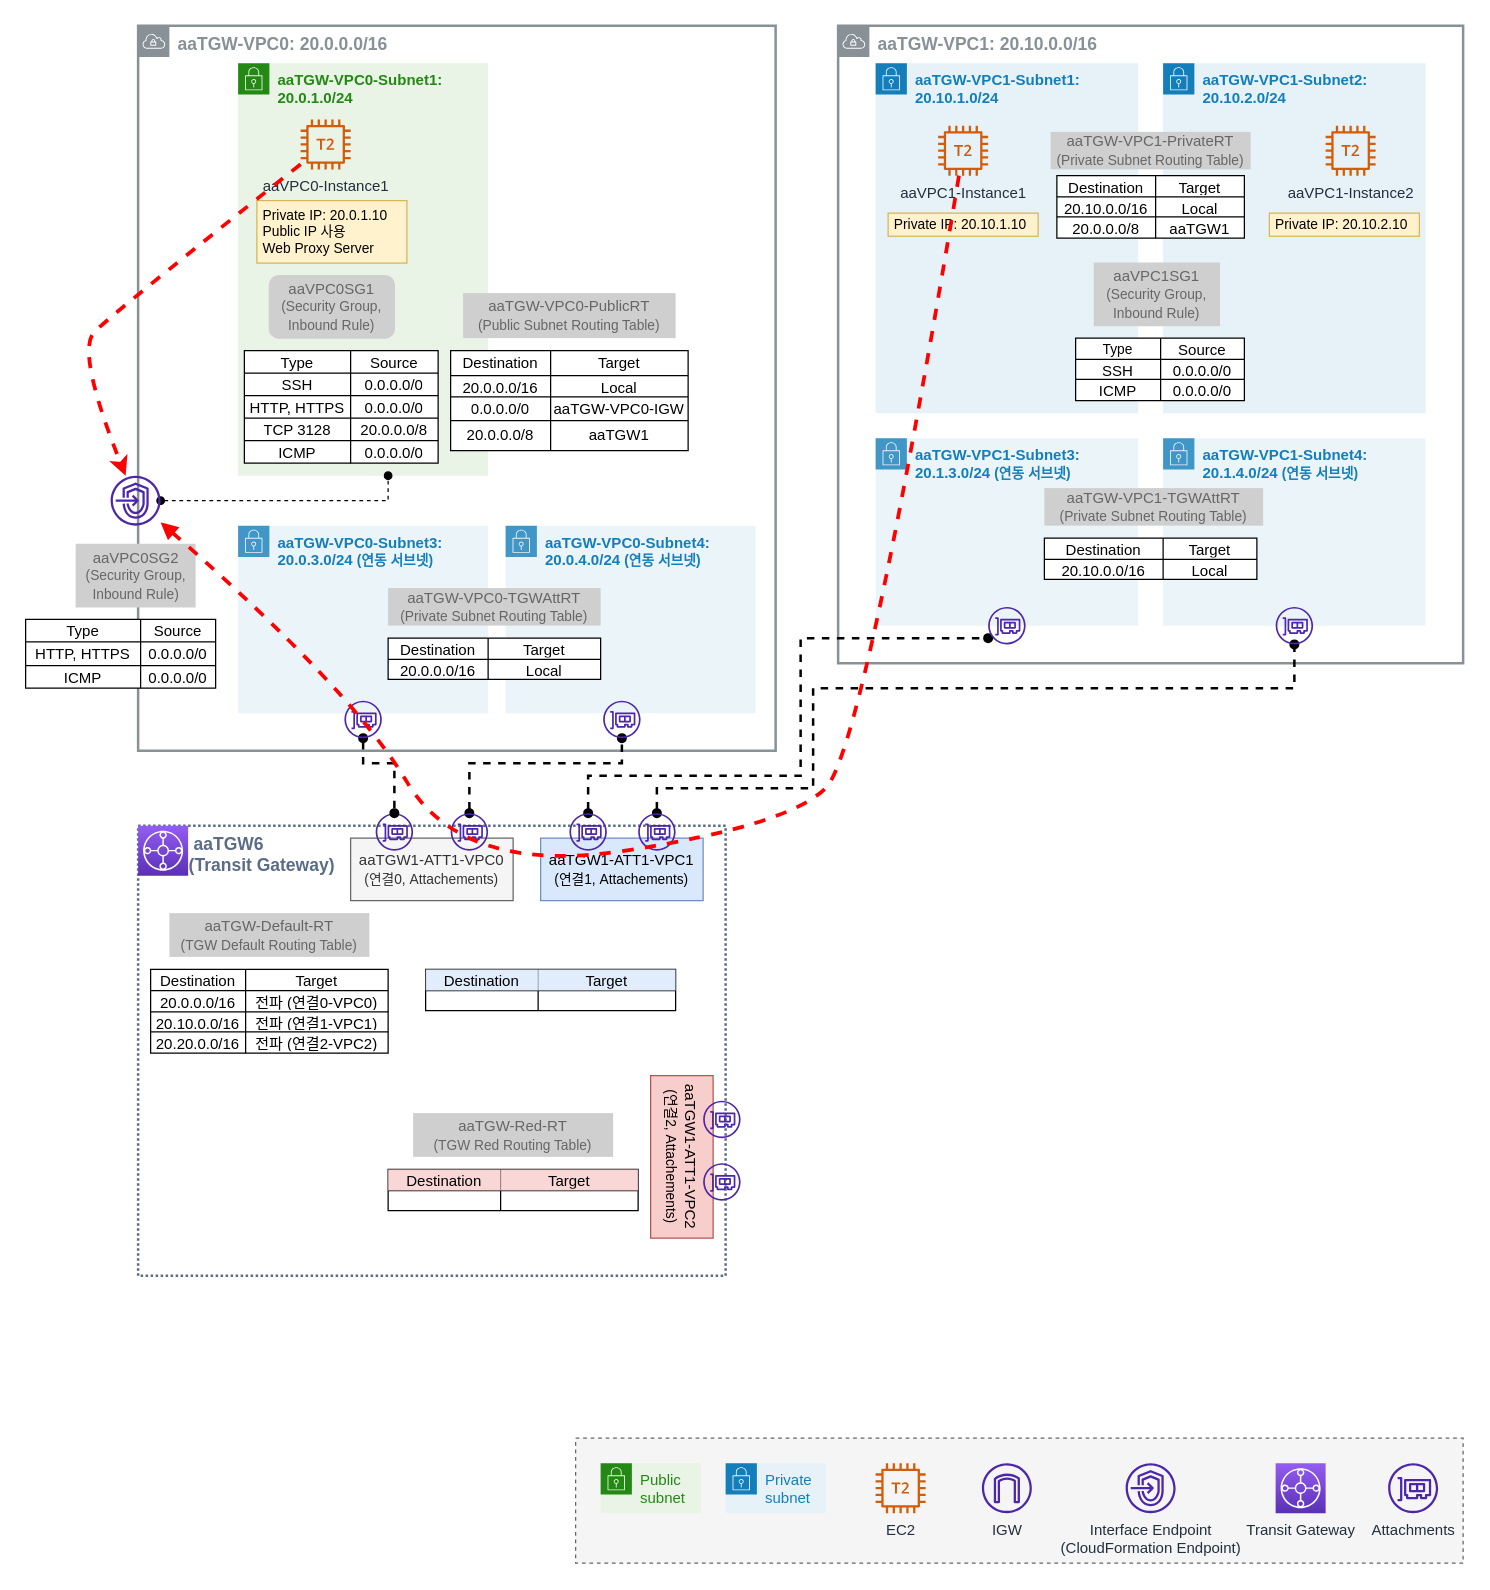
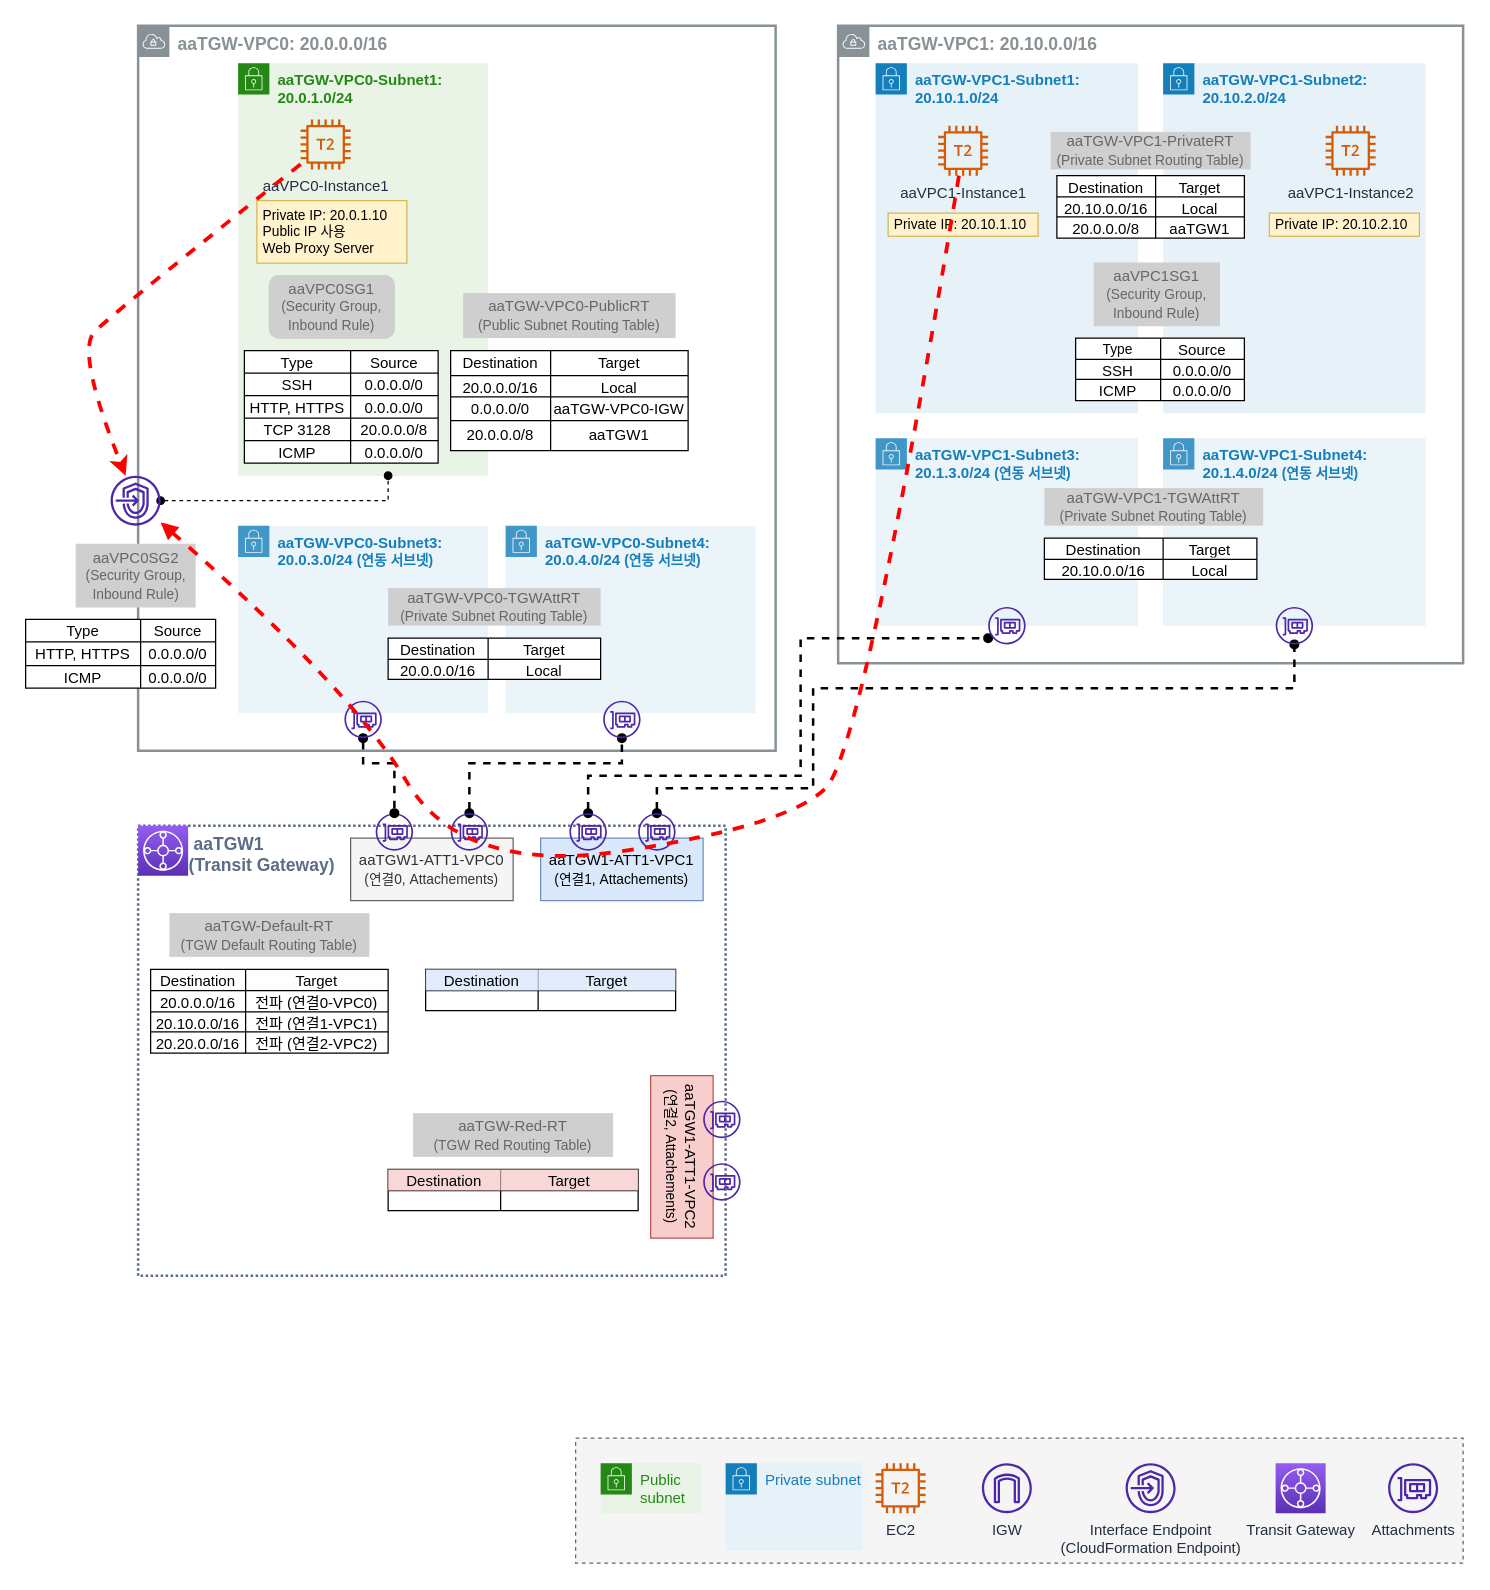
node "aaTGW6 (Transit Gateway)": label "aaTGW6 (Transit Gateway)" -> "aaTGW1 (Transit Gateway)"
node "Private subnet": size 100x50 -> 138x88
